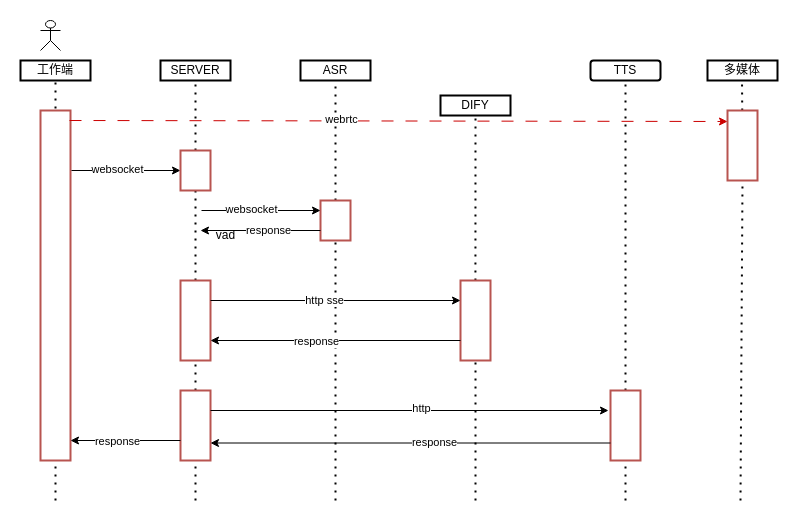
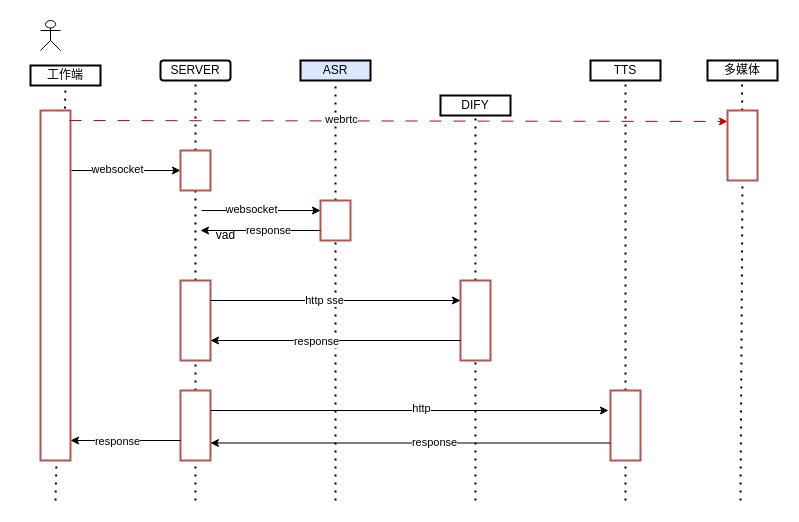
node "工作端": moved (56, 71) -> (66, 76)
node "SERVER": shape rectangle -> rounded rectangle
node "ASR": fillcolor #ffffff -> #dae8fc
node "TTS": shape rounded rectangle -> rectangle
